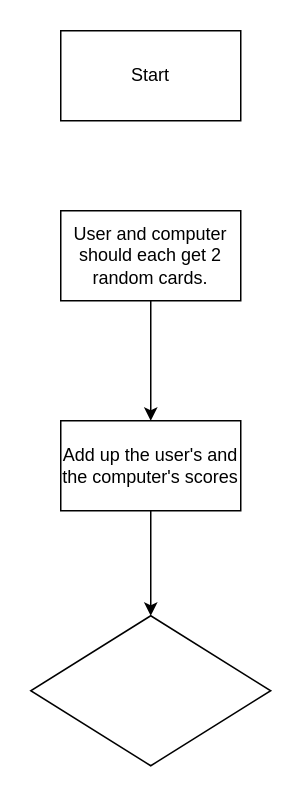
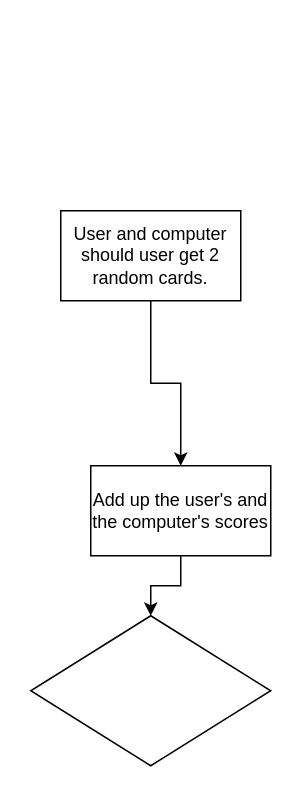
node "Start": removed
node "User and computer should each get 2 random cards.": label "User and computer should each get 2 random cards." -> "User and computer should user get 2 random cards."
node "Add up the user's and the computer's scores": moved (151, 466) -> (181, 511)
